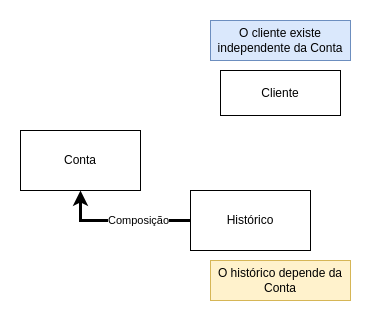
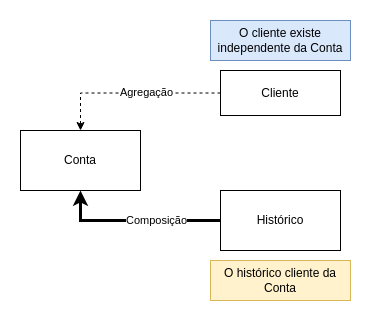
edge "Cliente" -> "Conta": added, label "Agregação"
node "Histórico": moved (251, 221) -> (281, 221)
node "O histórico depende da Conta": label "O histórico depende da Conta" -> "O histórico cliente da Conta"
